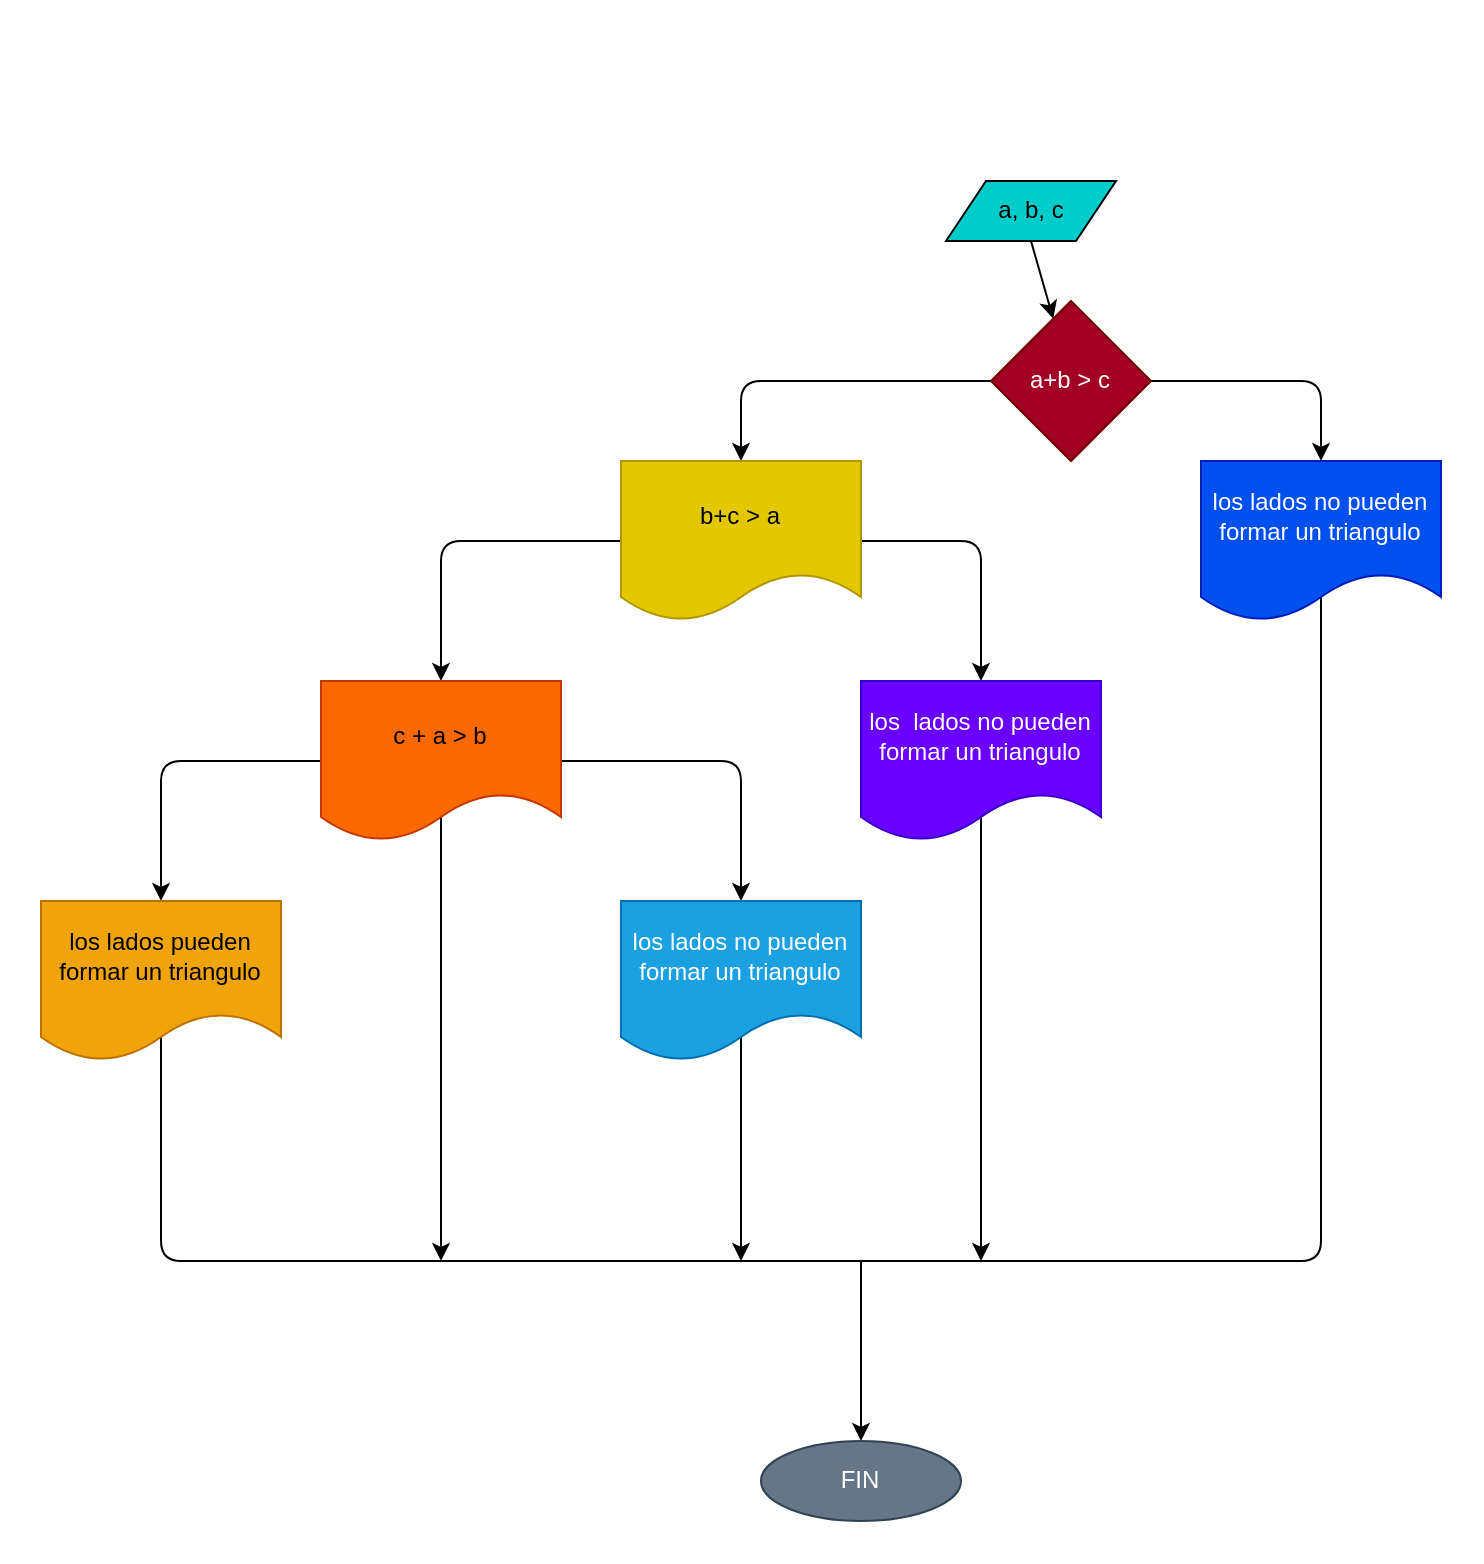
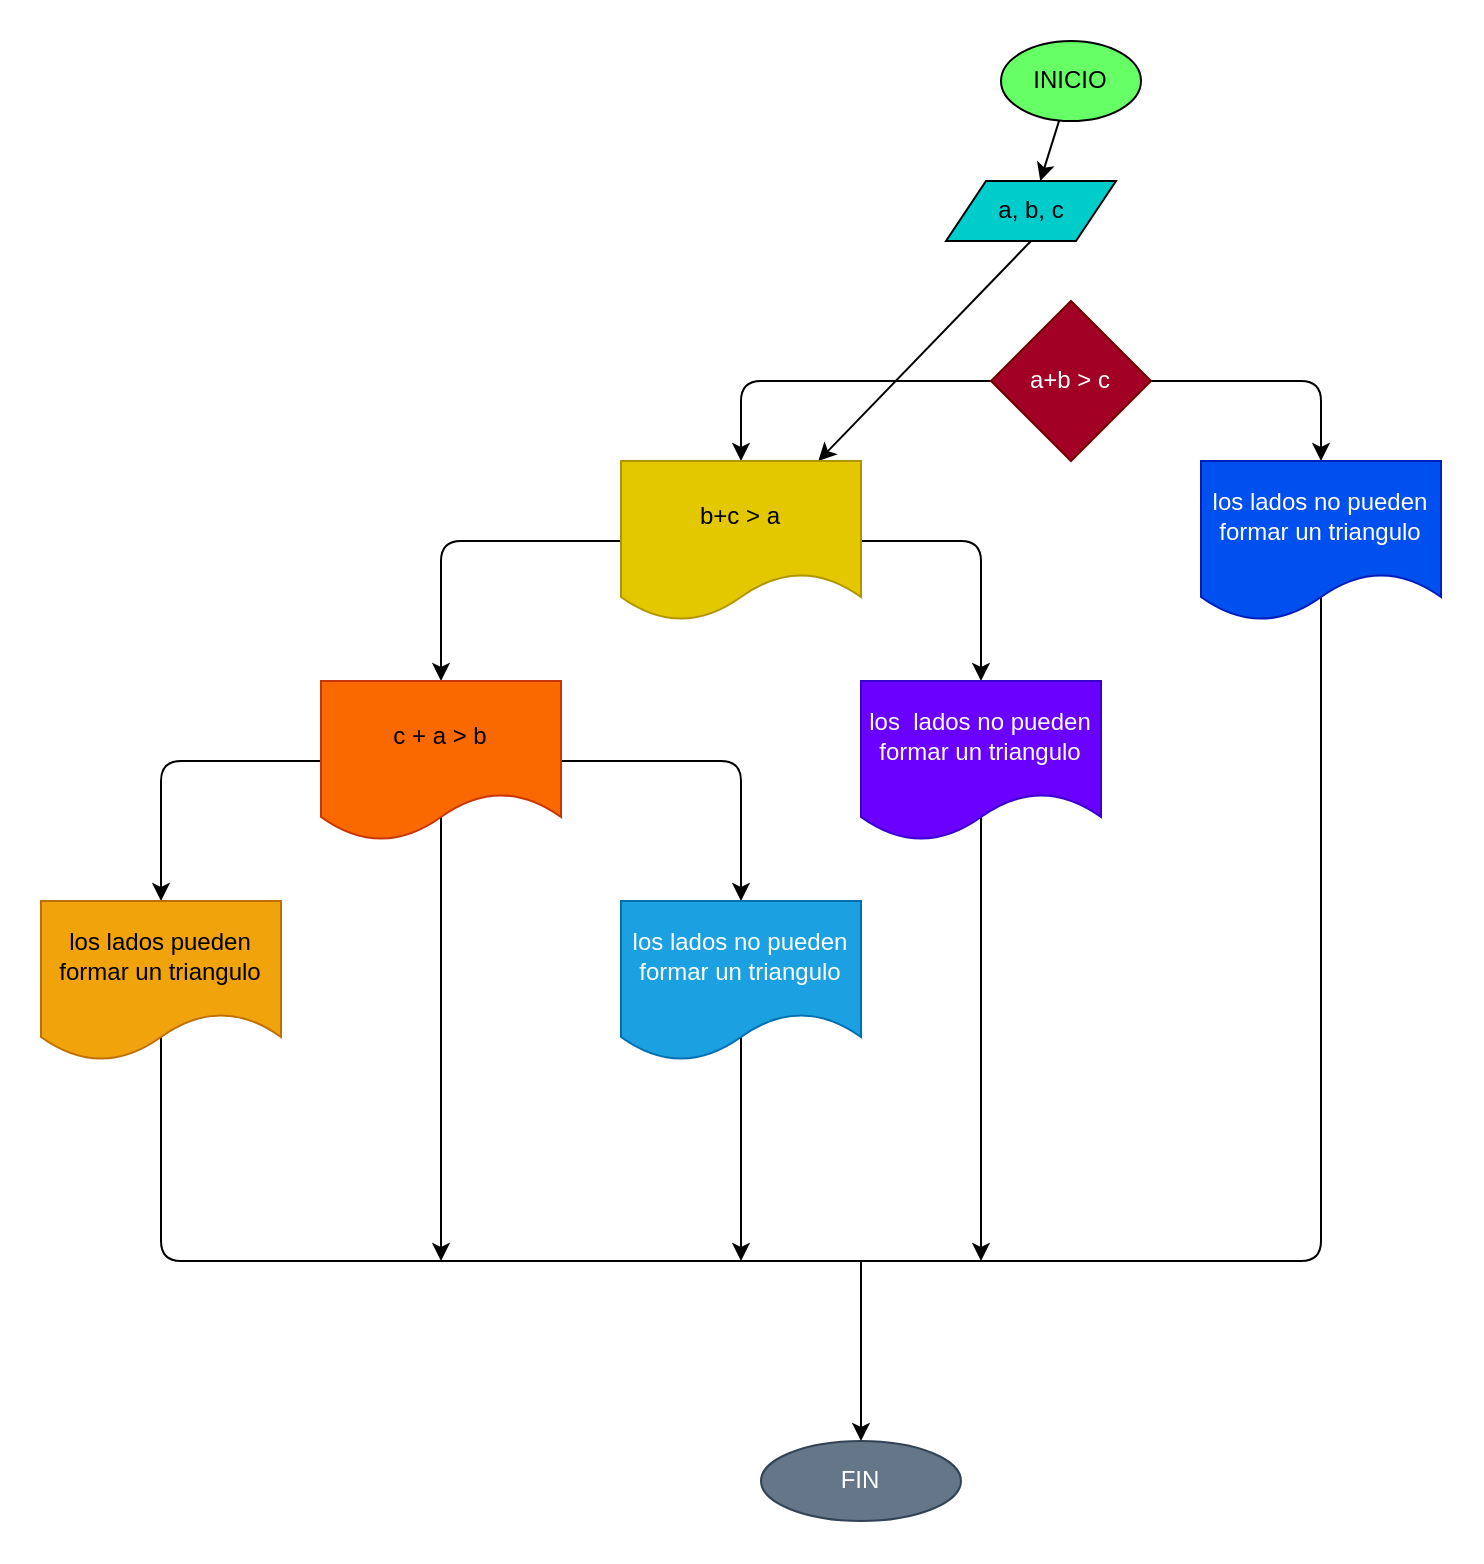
node "INICIO": added
edge "INICIO" -> "a, b, c": added
edge "a, b, c" -> "a+b > c": now "a, b, c" -> "b+c > a"
